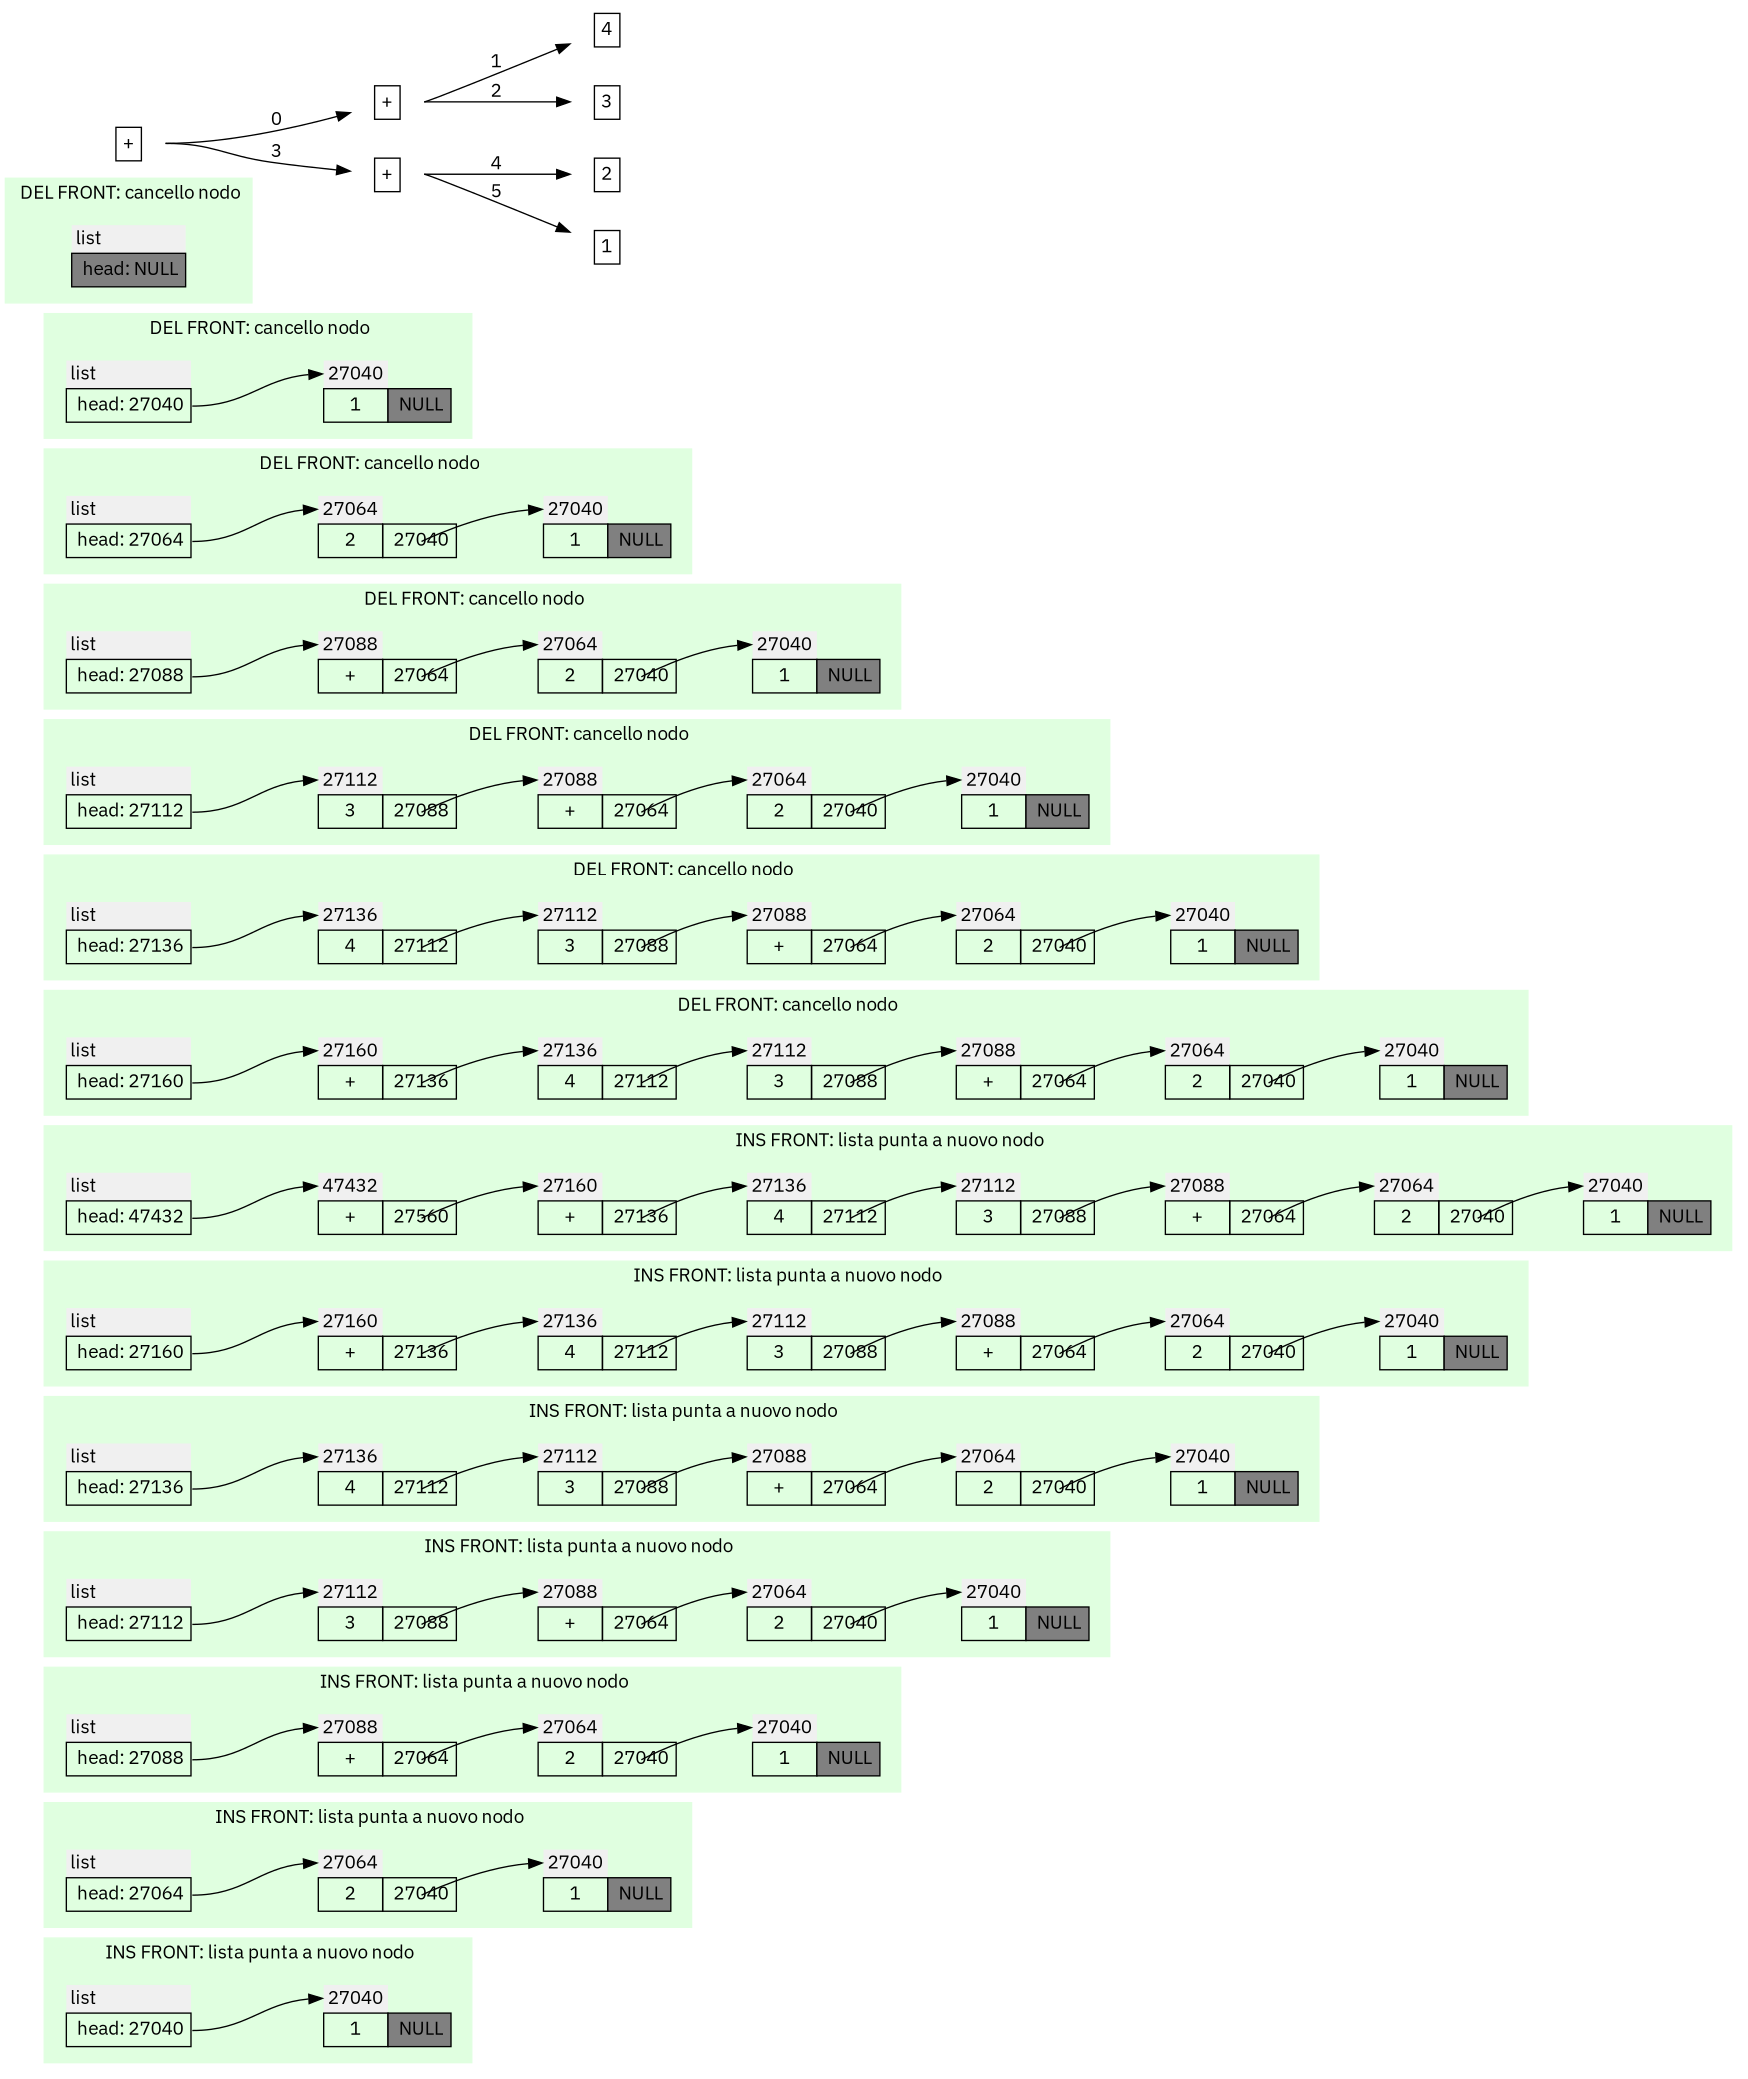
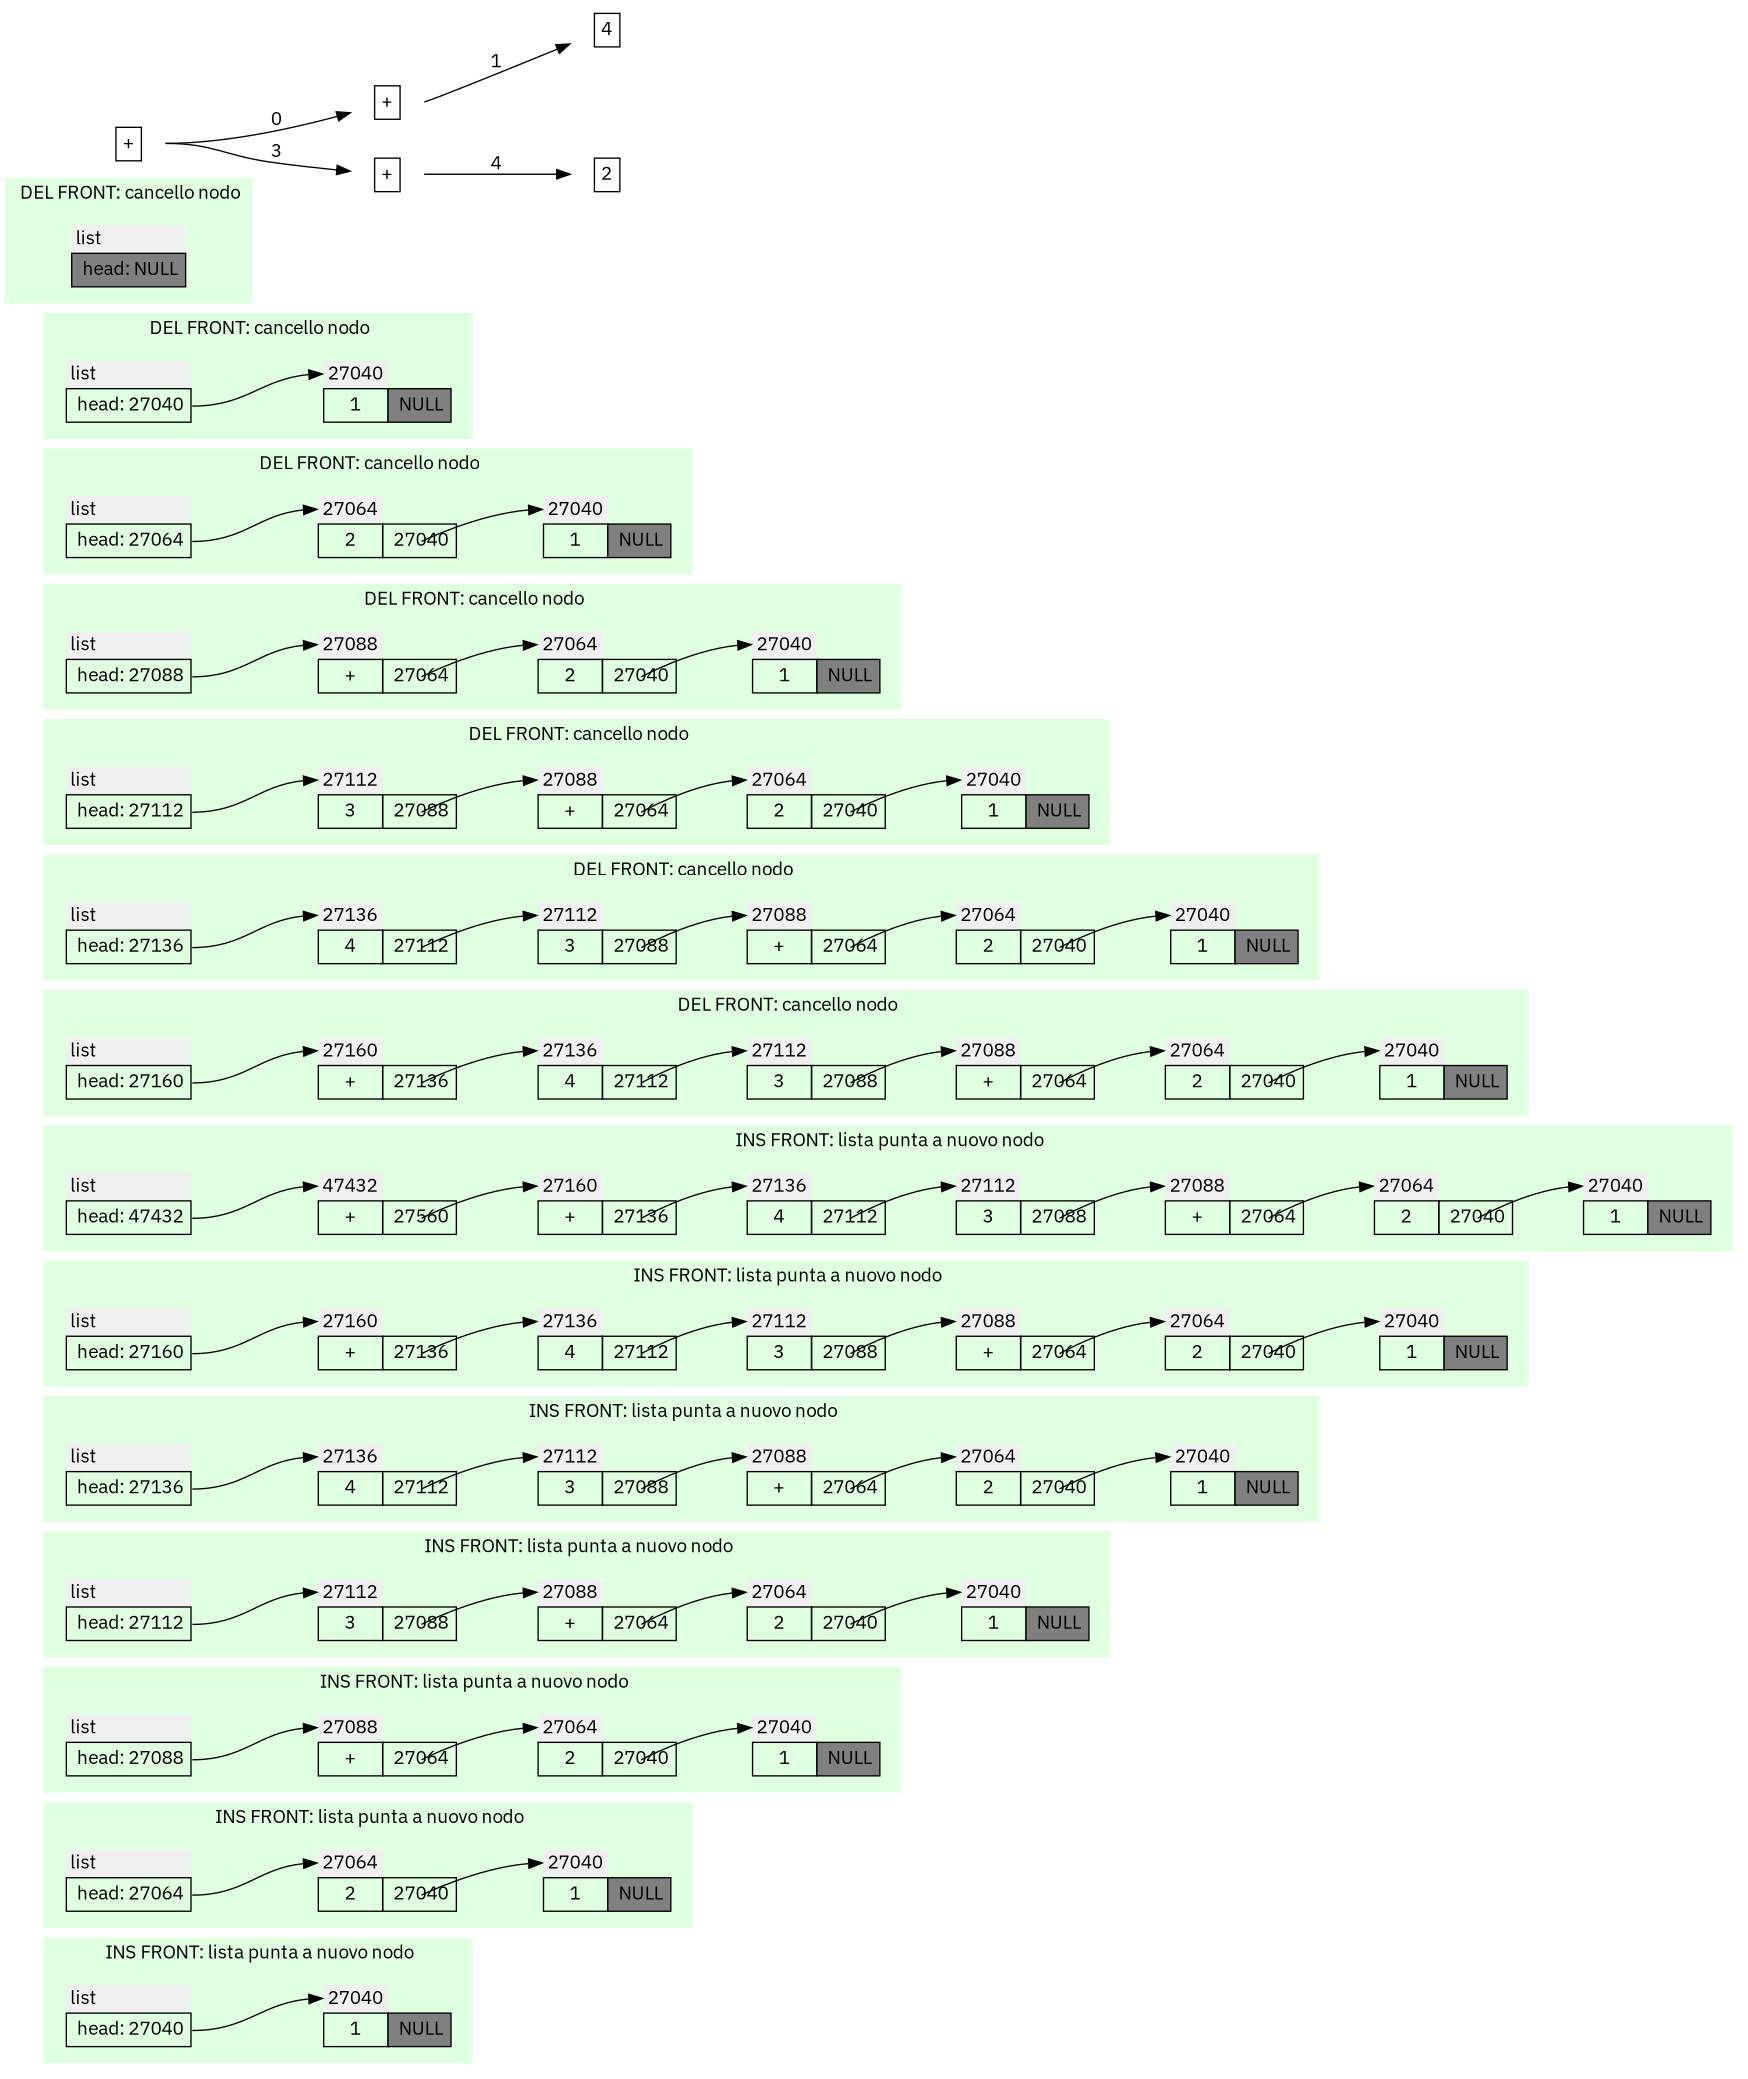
node "3": removed
node "1": removed
